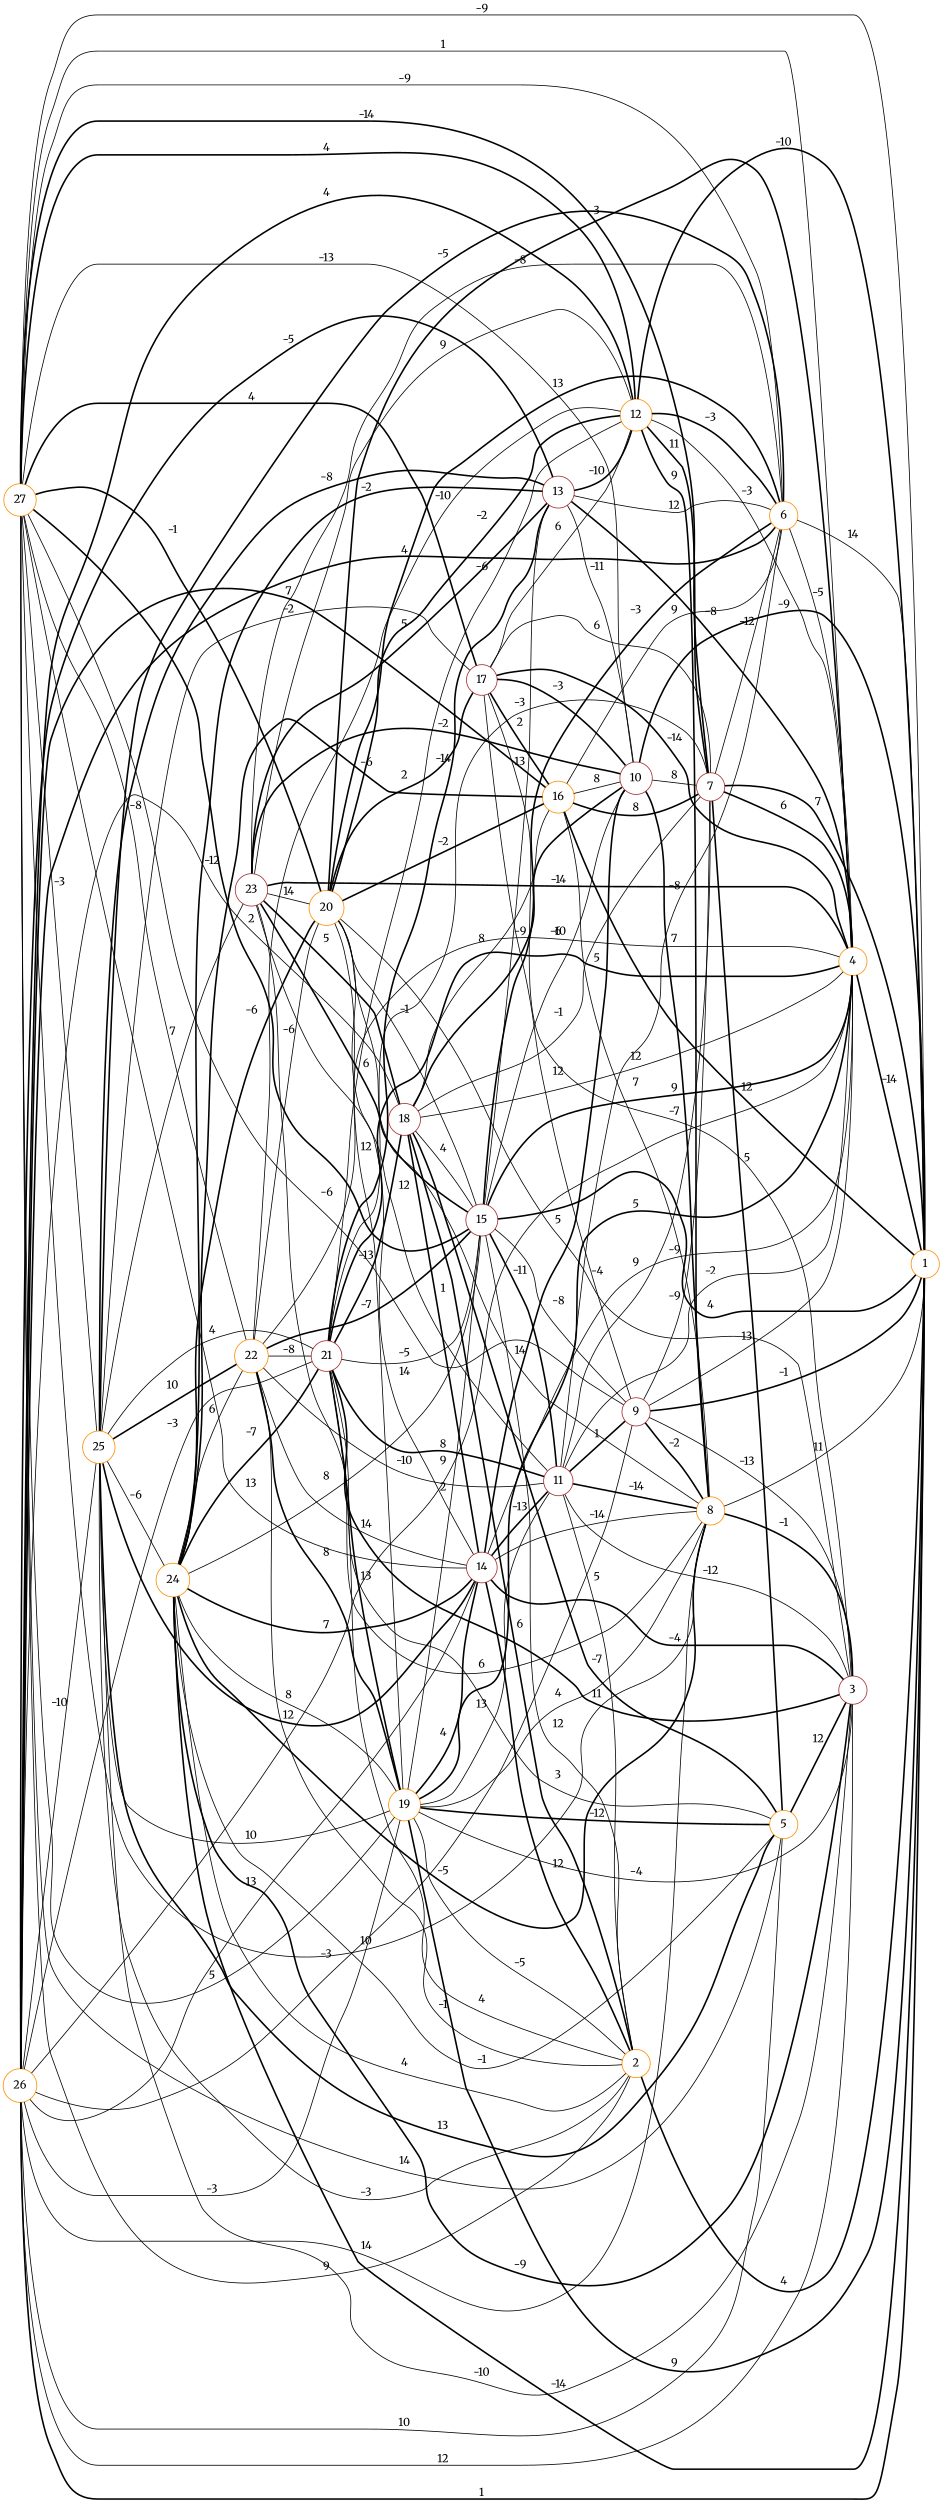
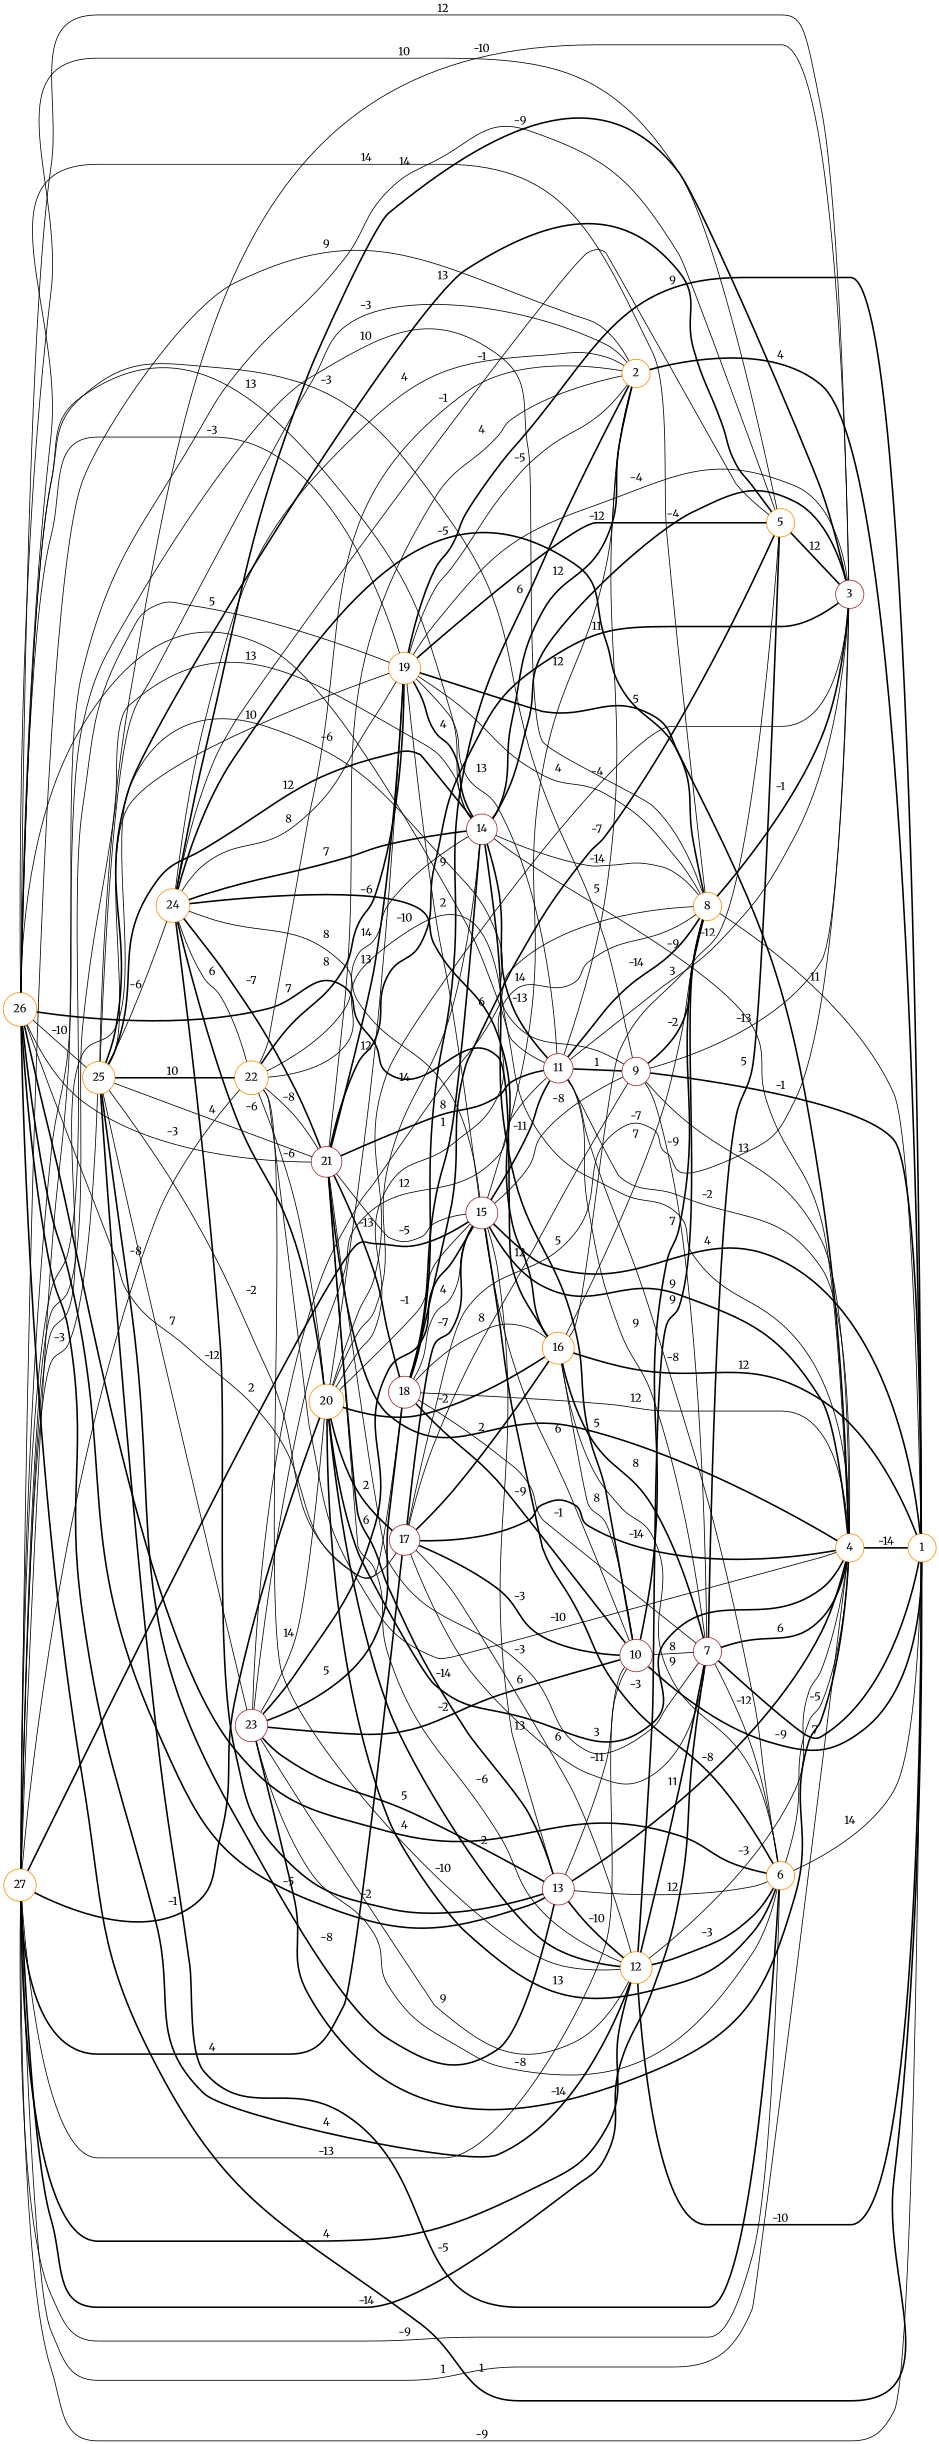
edge "15" -- "22": now "15" -- "17"
edge "21" -- "5": now "16" -- "5"
edge "1" -- "24": removed, label "-14"
